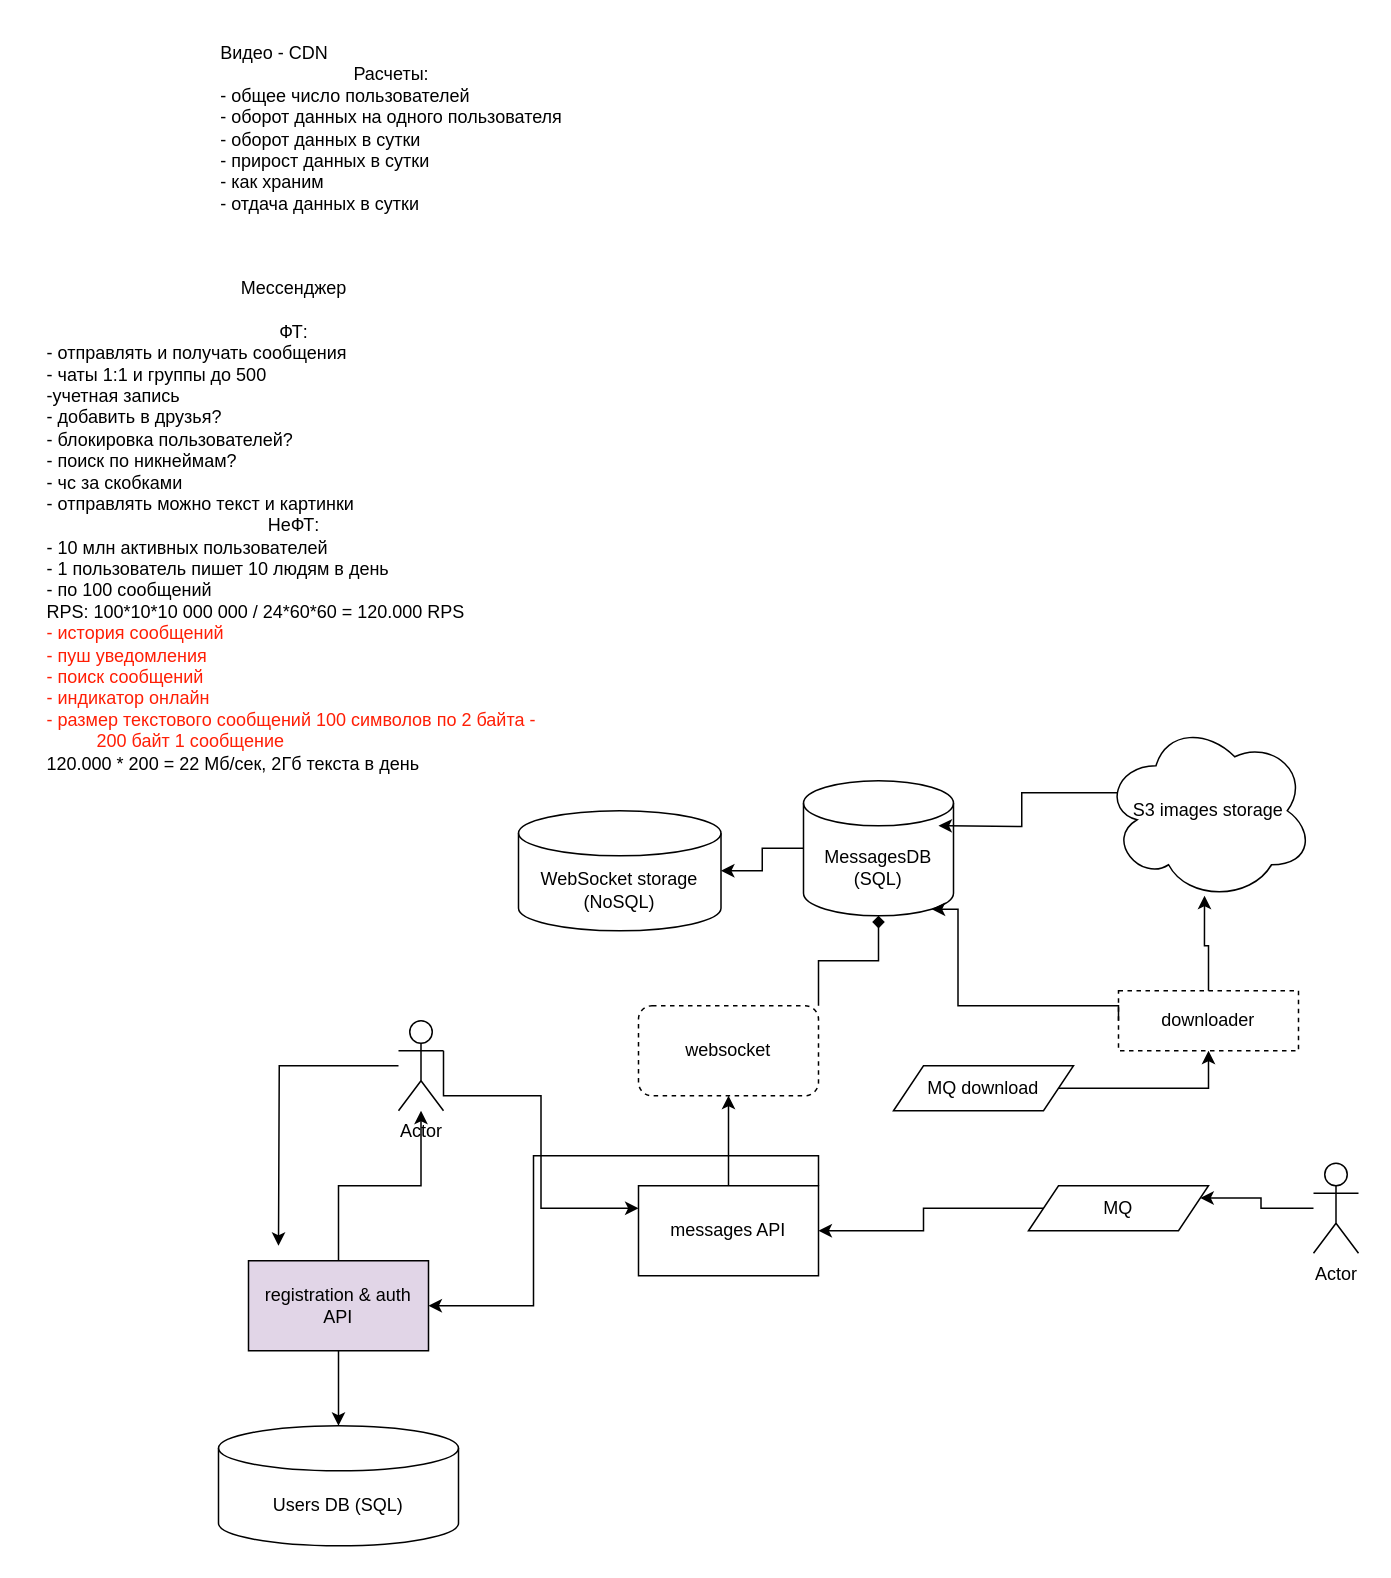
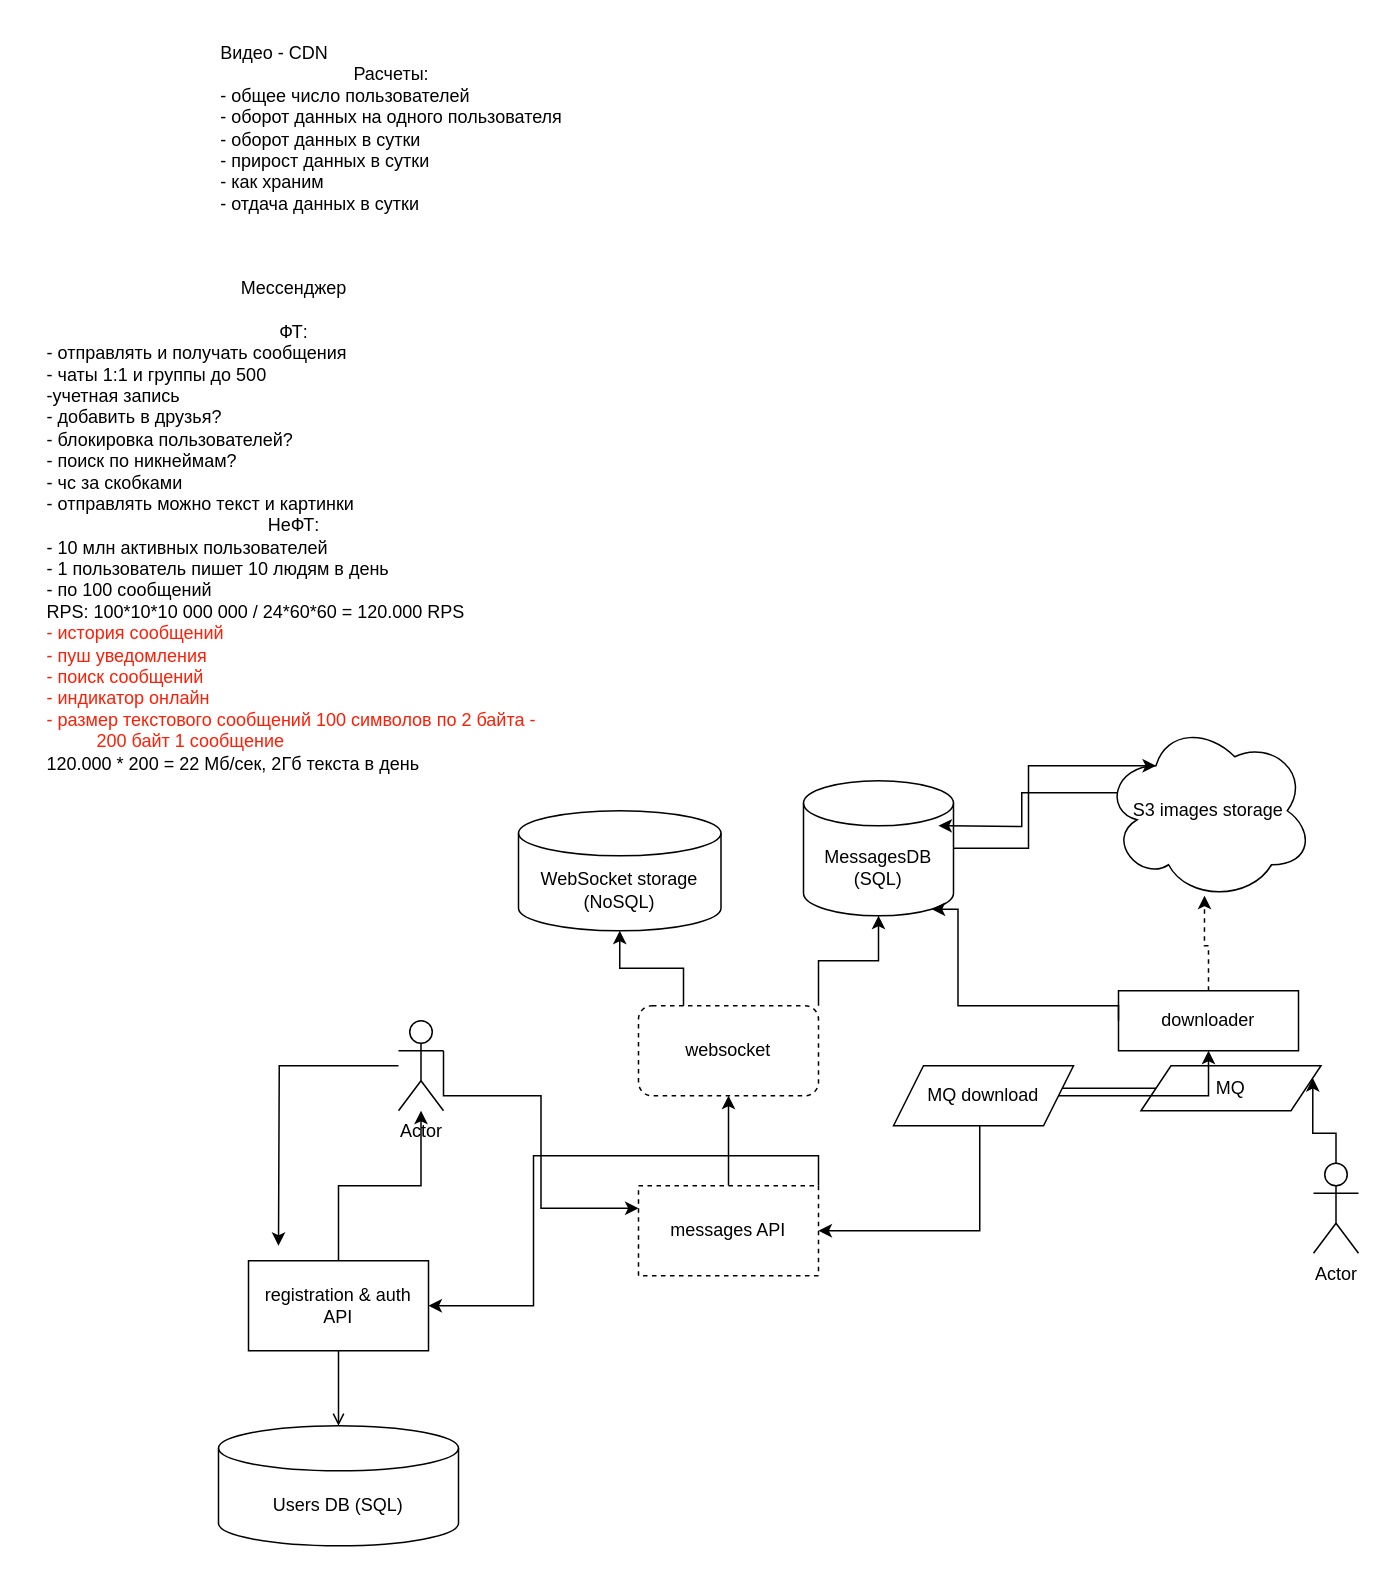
edge "MessagesDB (SQL)" -> "WebSocket storage (NoSQL)": now "MessagesDB (SQL)" -> "S3 images storage"
edge "websocket" -> "MessagesDB (SQL)": arrowhead diamond -> classic
edge "downloader" -> "S3 images storage": style solid -> dashed
edge "websocket" -> "WebSocket storage (NoSQL)": added
node "downloader": style dashed -> solid
node "MQ download": size 180x45 -> 180x60
node "MQ": moved (1118, 1208) -> (1231, 1088)
node "messages API": style solid -> dashed
node "registration & auth API": fillcolor #e1d5e7 -> #ffffff
edge "registration & auth API" -> "Users DB (SQL)": arrowhead classic -> open
